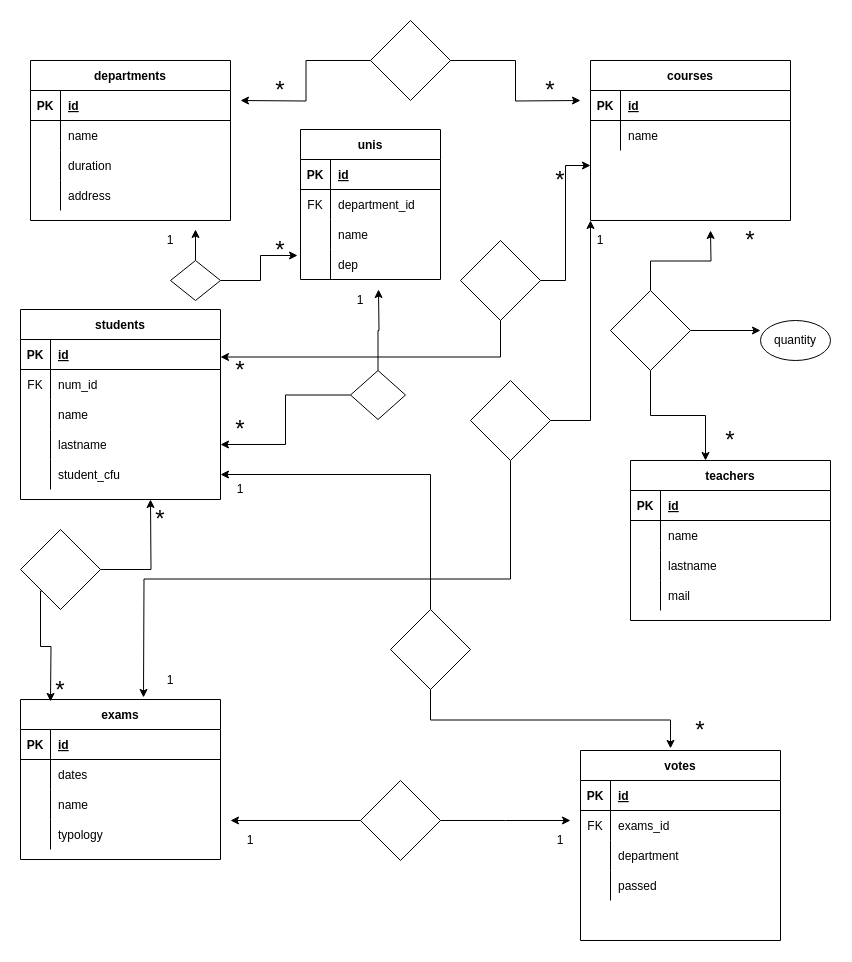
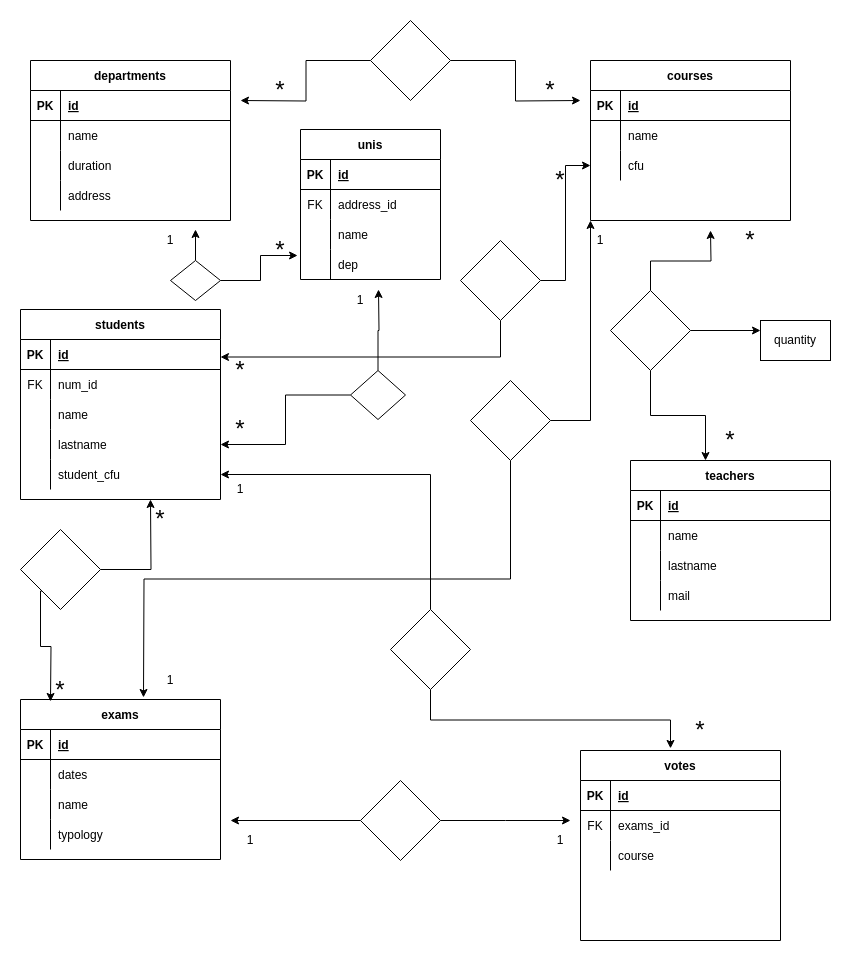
node "cfu": added
node "department_id": label "department_id" -> "address_id"
node "quantity": shape ellipse -> rectangle
node "department": label "department" -> "course"
node "passed": removed
